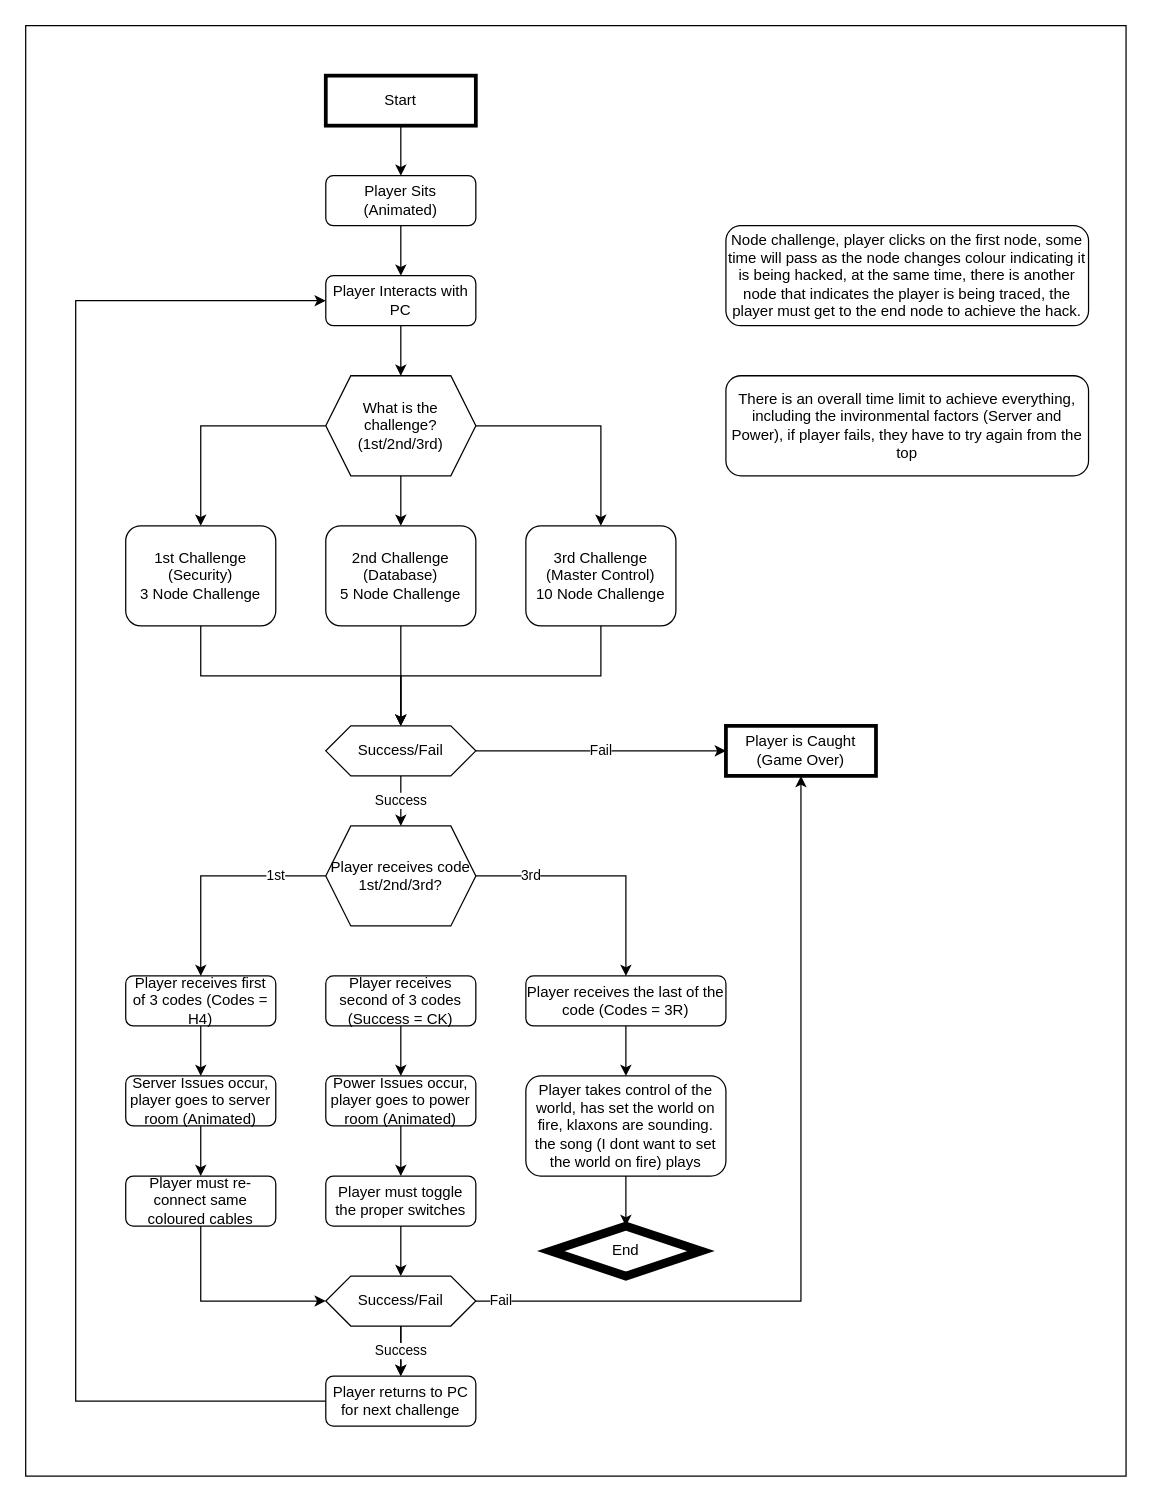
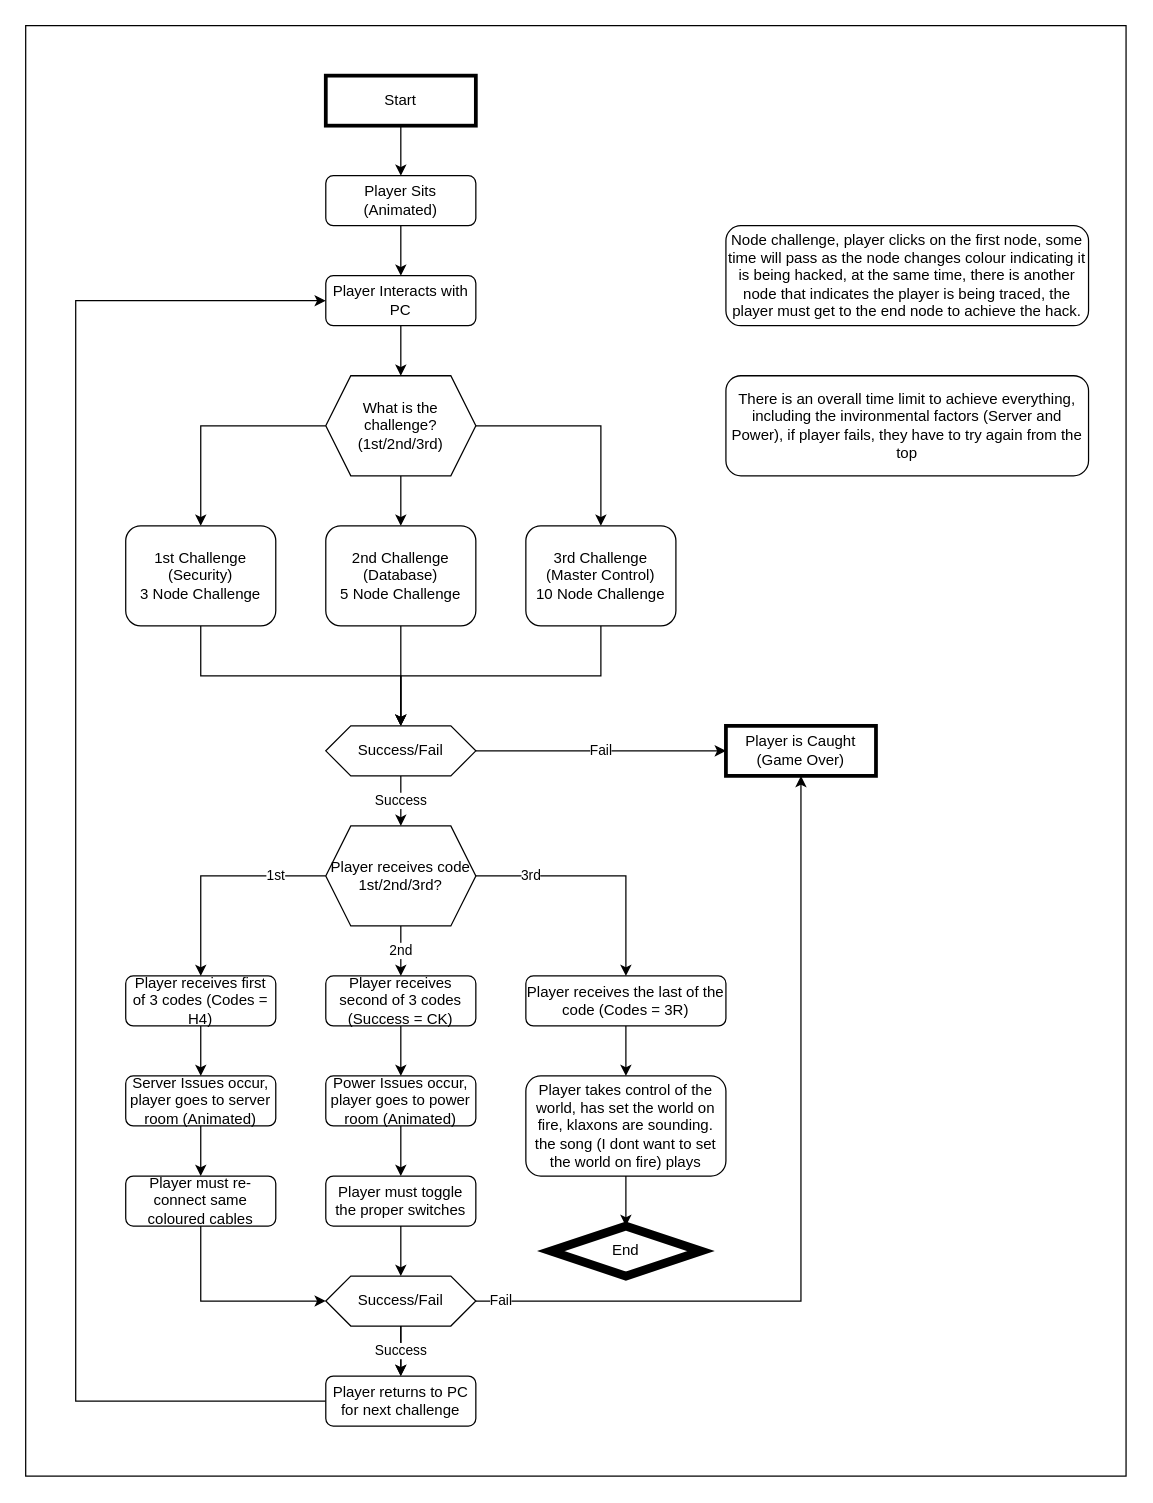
edge "Player receives code 1st/2nd/3rd?" -> "Player receives second of 3 codes (Success = CK)": added, label "2nd"
